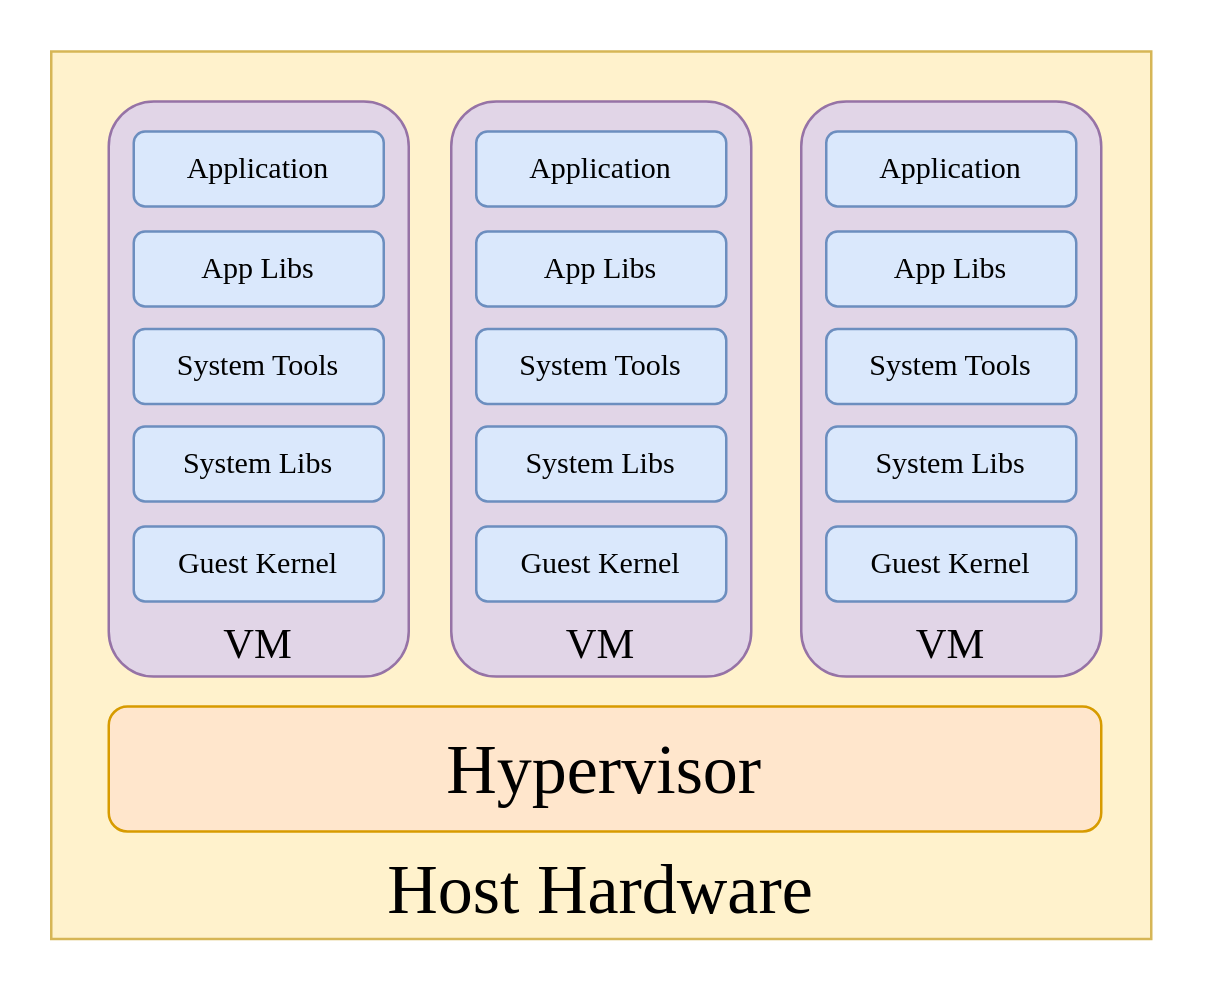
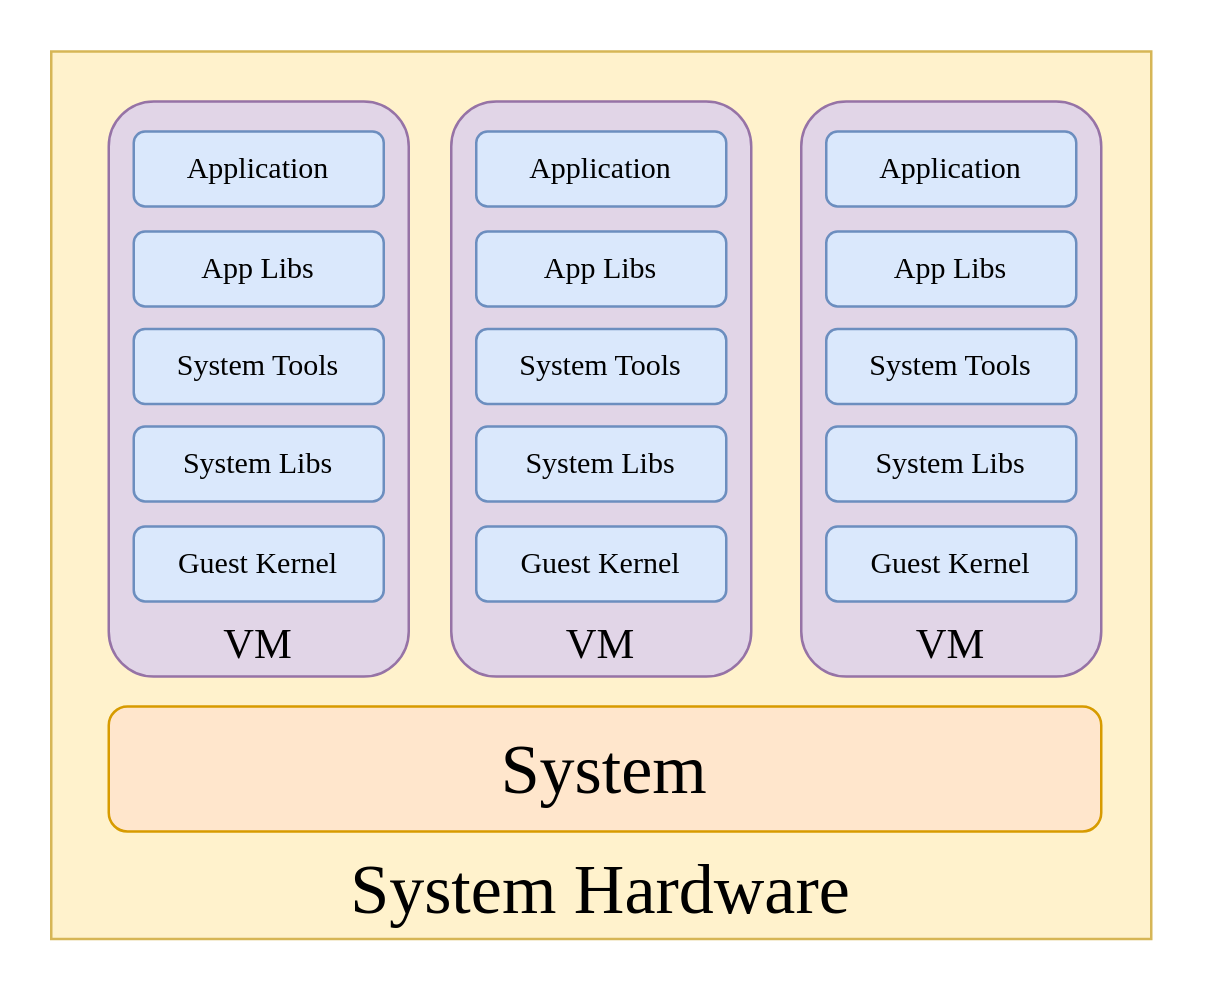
node "Hypervisor": label "Hypervisor" -> "System"
node "Host Hardware": label "Host Hardware" -> "System Hardware"
